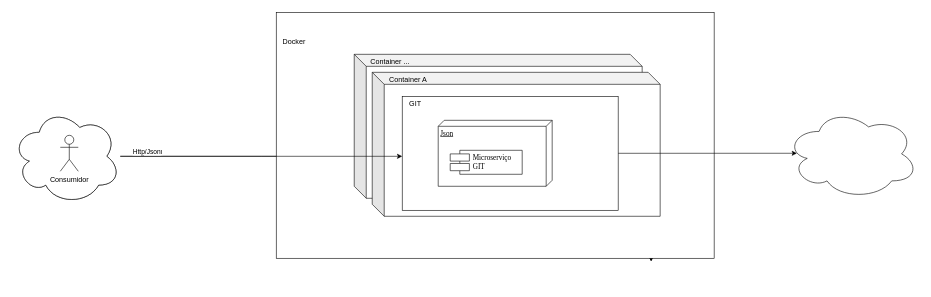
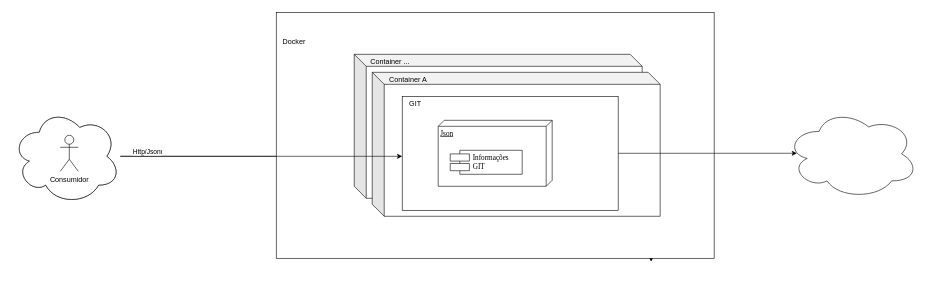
node "Microserviço GIT": label "Microserviço GIT" -> "Informações GIT"
